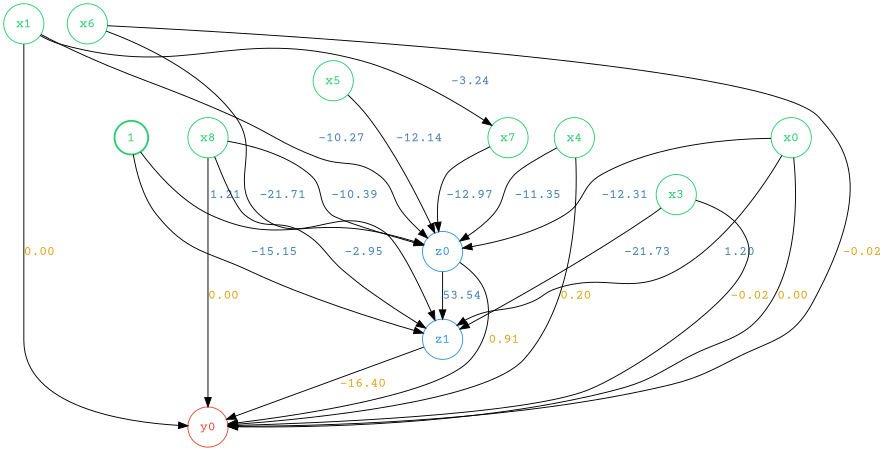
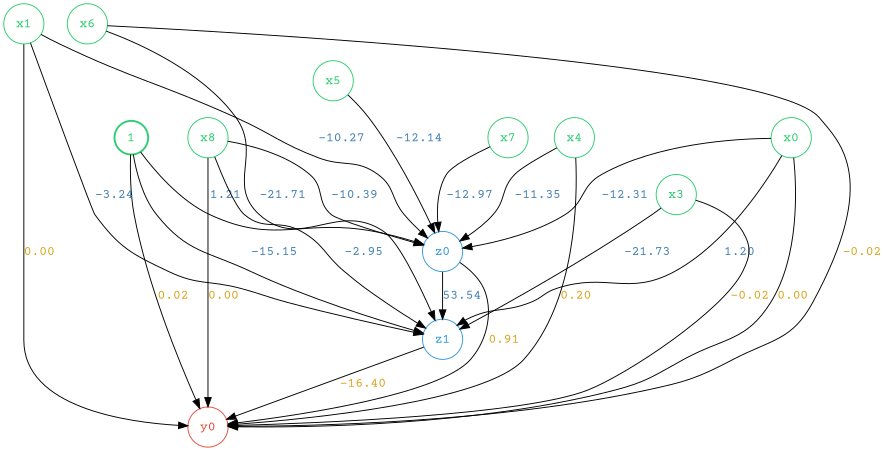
edge "x1" -> "x7": now "x1" -> "z1"
edge "1" -> "y0": added, label "0.02"
